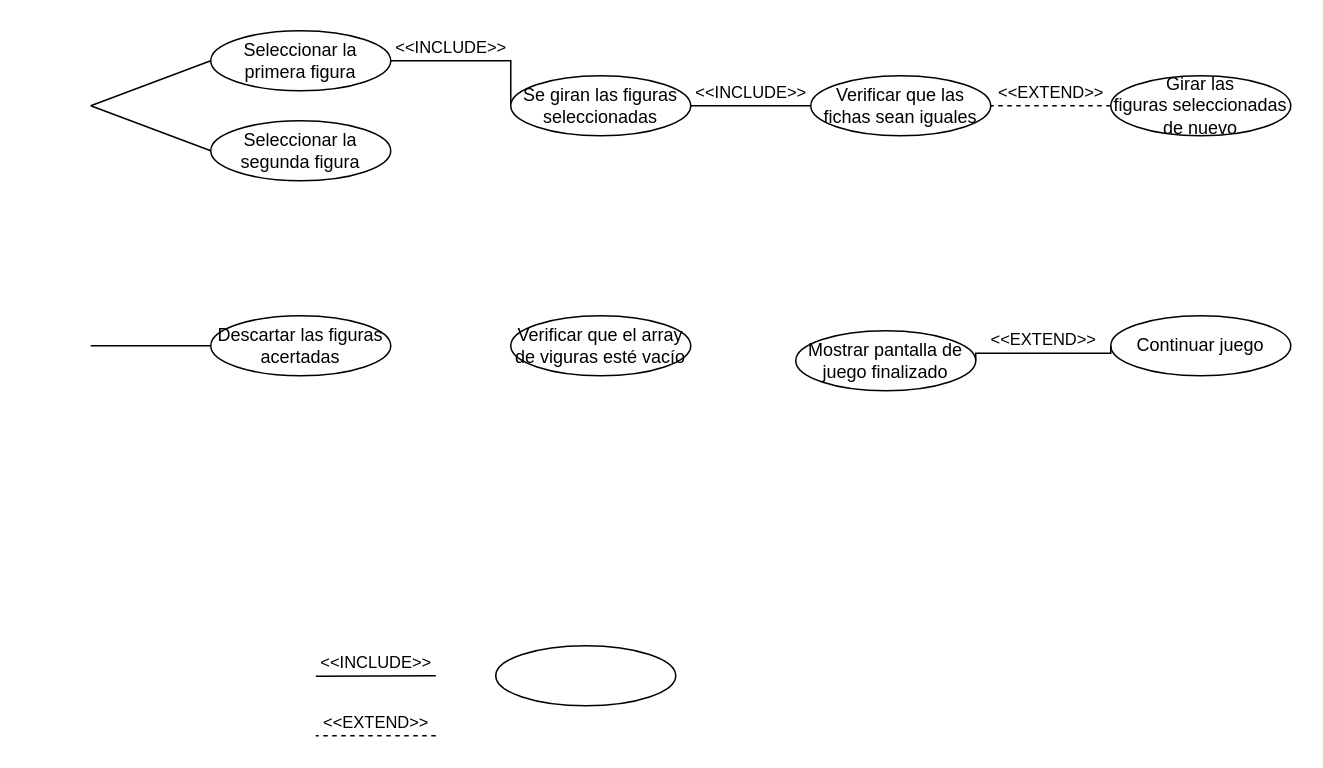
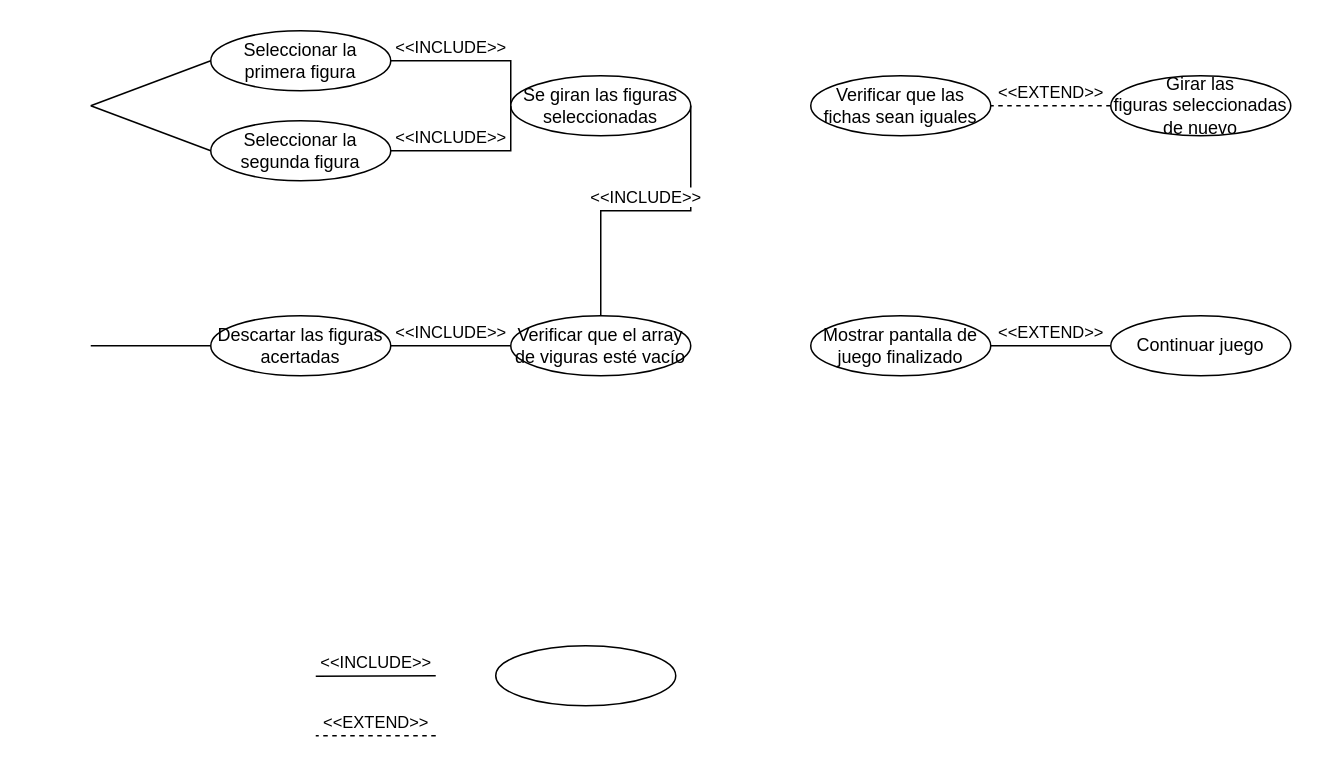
edge "Se giran las figuras seleccionadas" -- "Verificar que las fichas sean iguales": now "Se giran las figuras seleccionadas" -- "Verificar que el array de viguras esté vacío"
edge "Se giran las figuras seleccionadas" -- "Seleccionar la segunda figura": added, label "<<INCLUDE>>"
edge "Descartar las figuras acertadas" -- "Verificar que el array de viguras esté vacío": added, label "<<INCLUDE>>"
node "Mostrar pantalla de juego finalizado": moved (886, 361) -> (901, 346)
